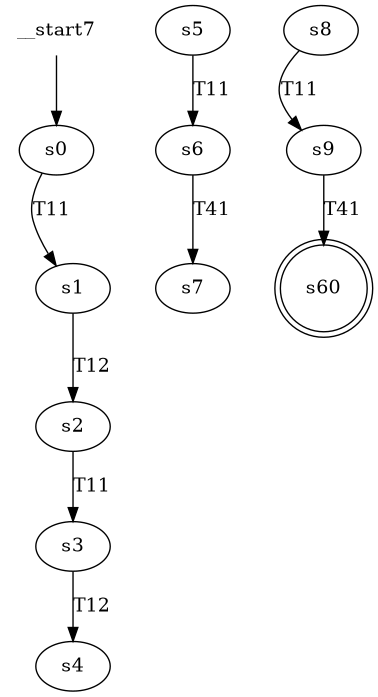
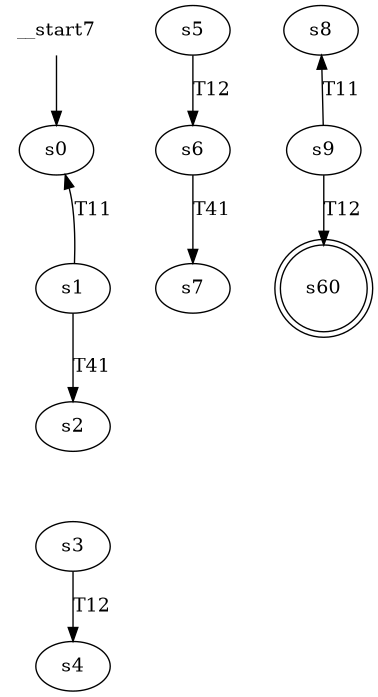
edge "s8" -> "s9": reversed
edge "s5" -> "s6": label "T11" -> "T12"
edge "s9" -> "s60": label "T41" -> "T12"
edge "s0" -> "s1": reversed
edge "s1" -> "s2": label "T12" -> "T41"
edge "s2" -> "s3": removed, label "T11"
